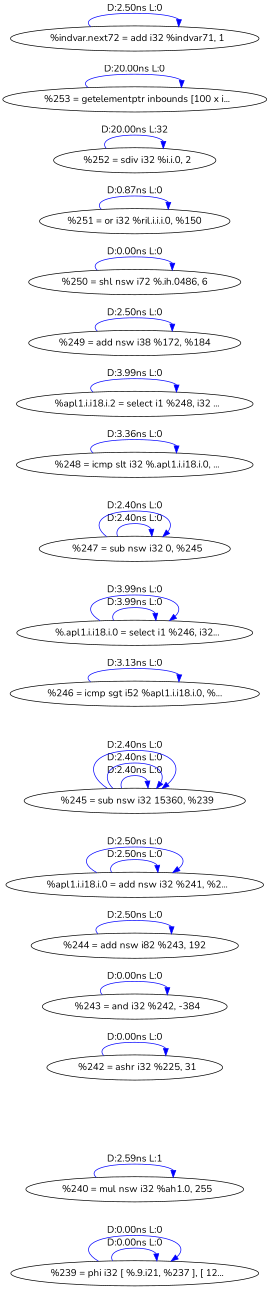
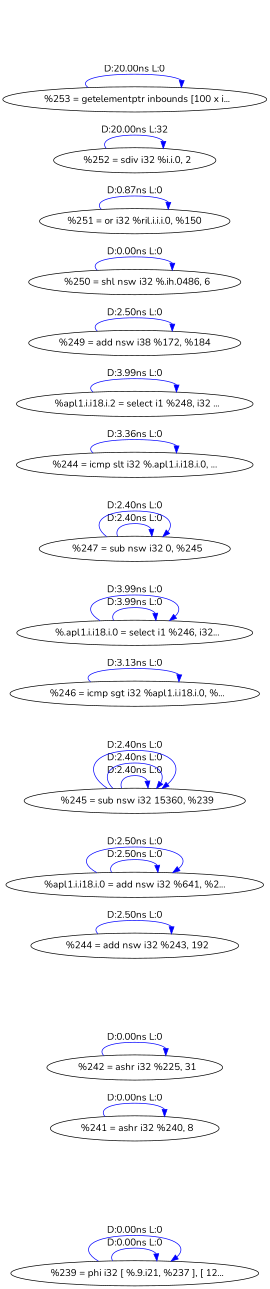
node "%indvar.next72 = add i32 %indvar71, 1": removed
node "%250 = shl nsw i72 %.ih.0486, 6": label "%250 = shl nsw i72 %.ih.0486, 6" -> "%250 = shl nsw i32 %.ih.0486, 6"
node "%248 = icmp slt i32 %.apl1.i.i18.i.0, ...": label "%248 = icmp slt i32 %.apl1.i.i18.i.0, ..." -> "%244 = icmp slt i32 %.apl1.i.i18.i.0, ..."
node "%246 = icmp sgt i52 %apl1.i.i18.i.0, %...": label "%246 = icmp sgt i52 %apl1.i.i18.i.0, %..." -> "%246 = icmp sgt i32 %apl1.i.i18.i.0, %..."
node "%apl1.i.i18.i.0 = add nsw i32 %241, %2...": label "%apl1.i.i18.i.0 = add nsw i32 %241, %2..." -> "%apl1.i.i18.i.0 = add nsw i32 %641, %2..."
node "%244 = add nsw i82 %243, 192": label "%244 = add nsw i82 %243, 192" -> "%244 = add nsw i32 %243, 192"
node "%243 = and i32 %242, -384": removed
node "%241 = ashr i32 %240, 8": added
node "%240 = mul nsw i32 %ah1.0, 255": removed
